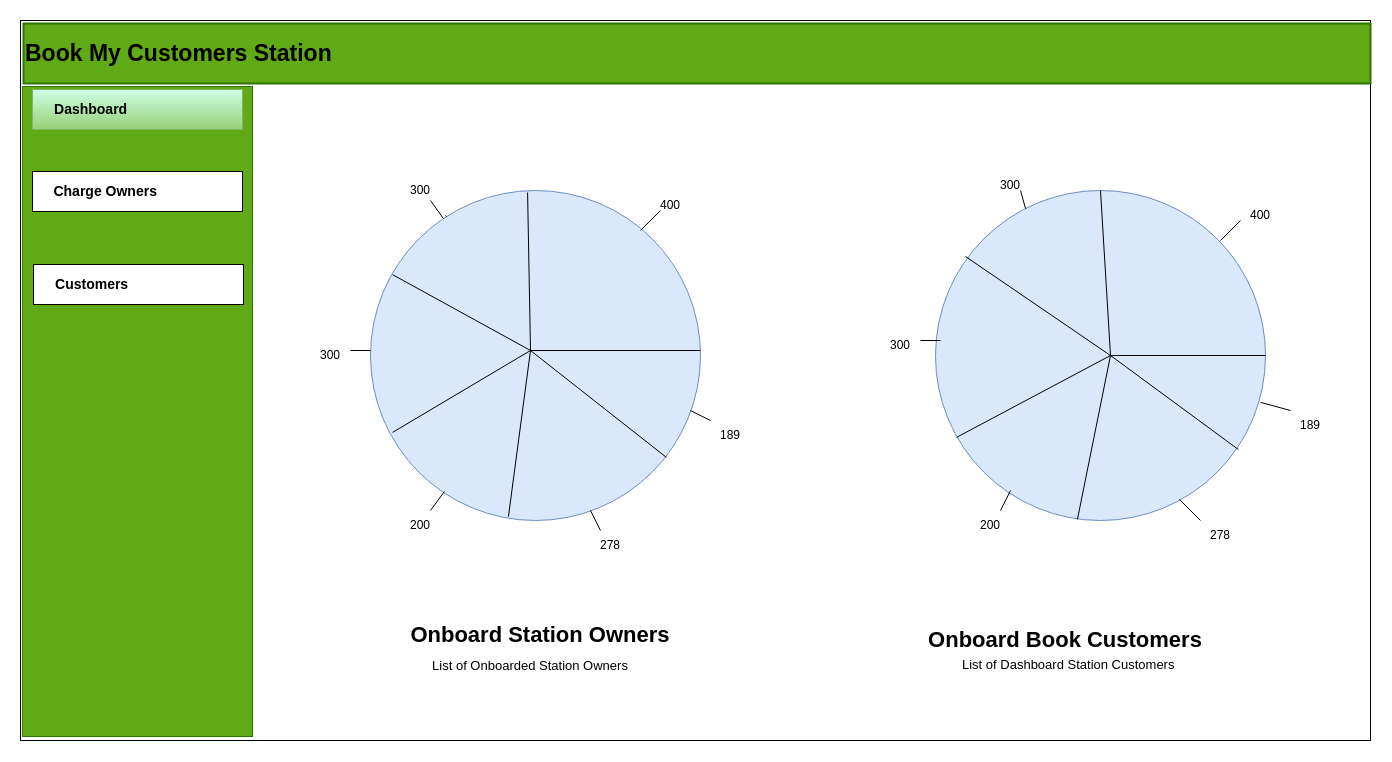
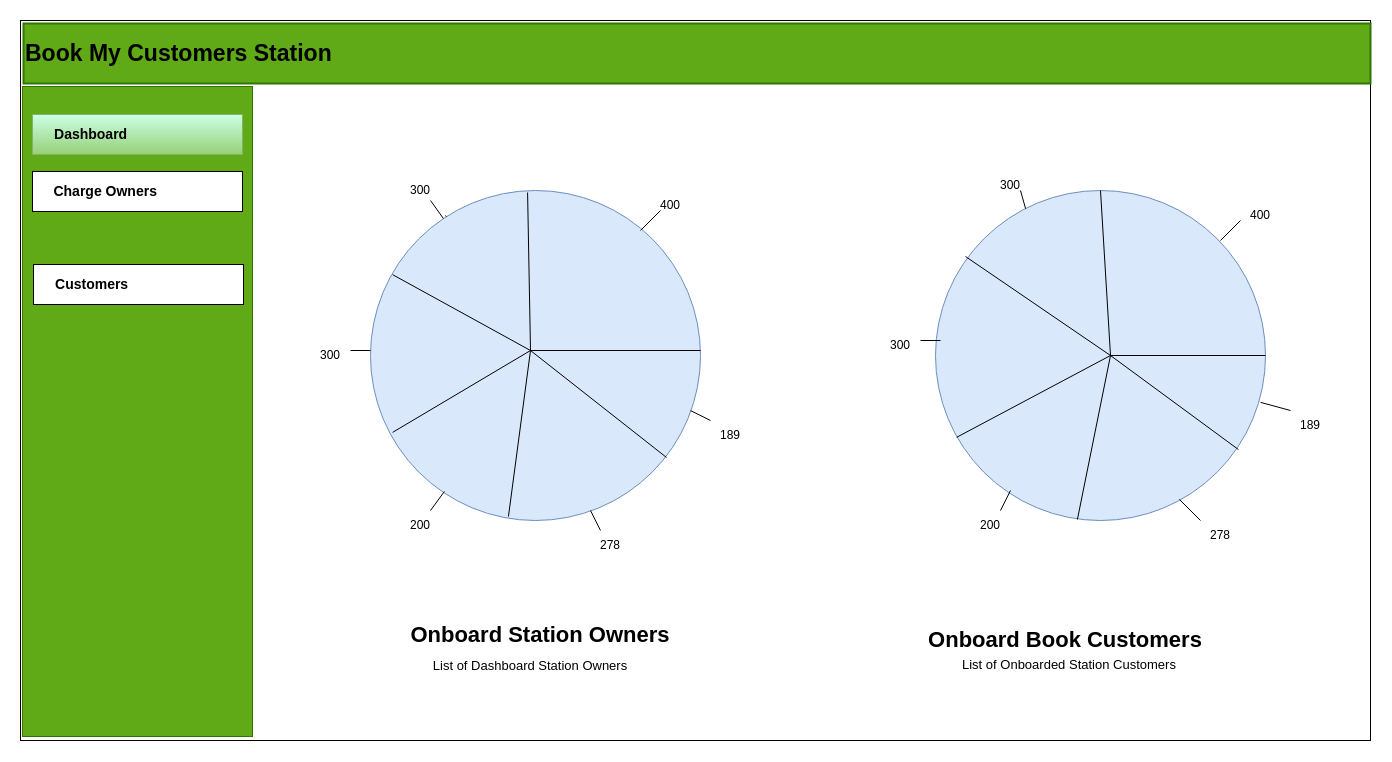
node "Dashboard": moved (138, 110) -> (138, 135)
node "List of Dashboard Station Customers": label "List of Dashboard Station Customers" -> "List of Onboarded Station Customers"
node "List of Onboarded Station Owners": label "List of Onboarded Station Owners" -> "List of Dashboard Station Owners"
